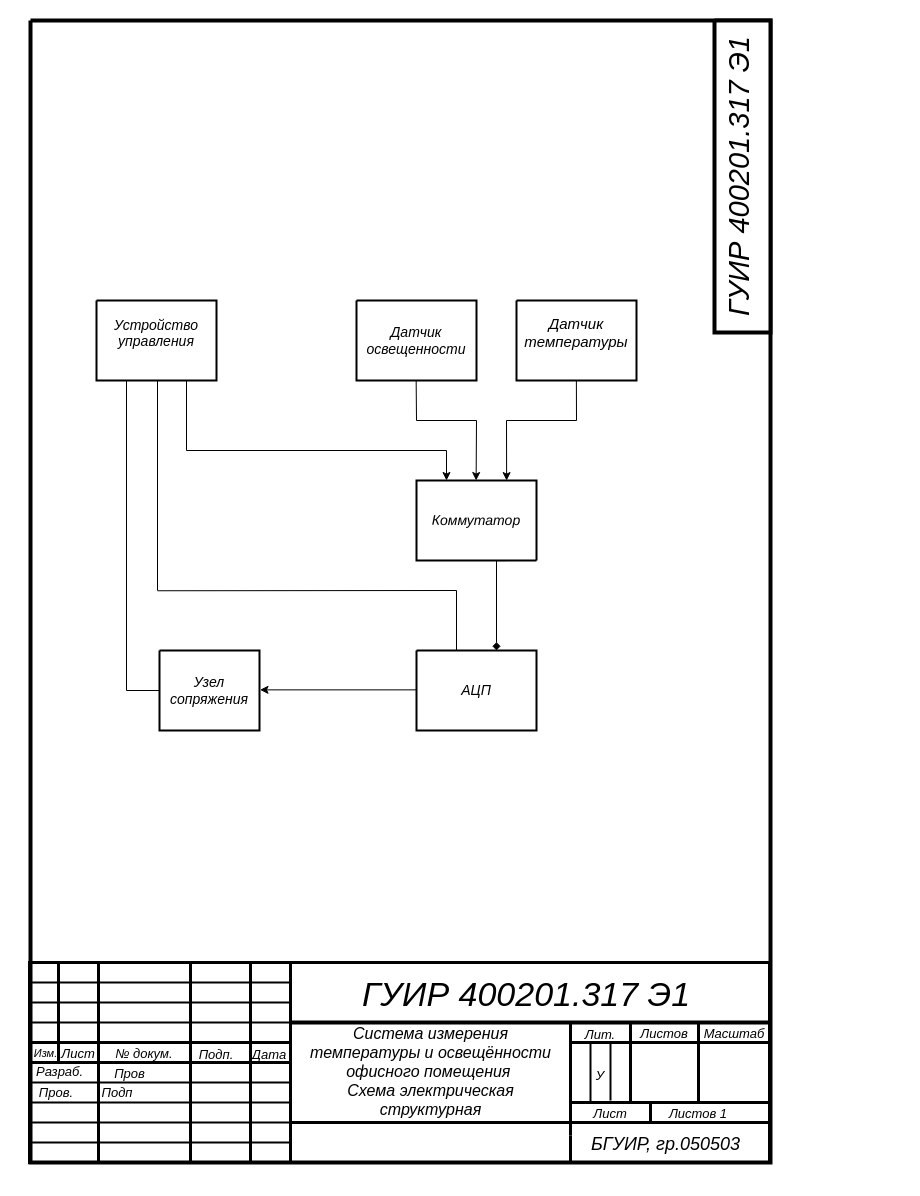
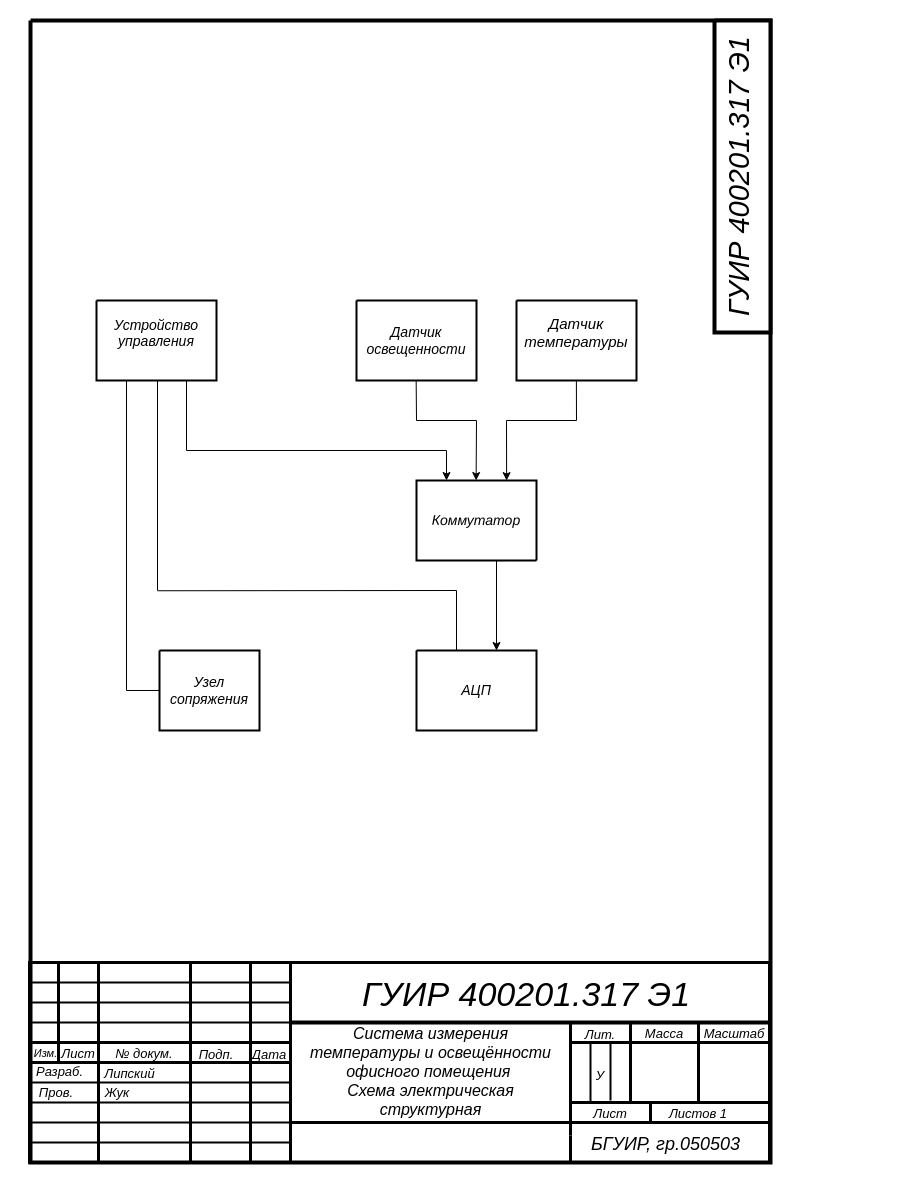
edge "Коммутатор" -> "АЦП": arrowhead diamond -> classic
edge "АЦП" -> "Узел сопряжения": removed
node "Листов": label "Листов" -> "Масса"
node "Пров": label "Пров" -> "Липский"
node "Подп": label "Подп" -> "Жук"
